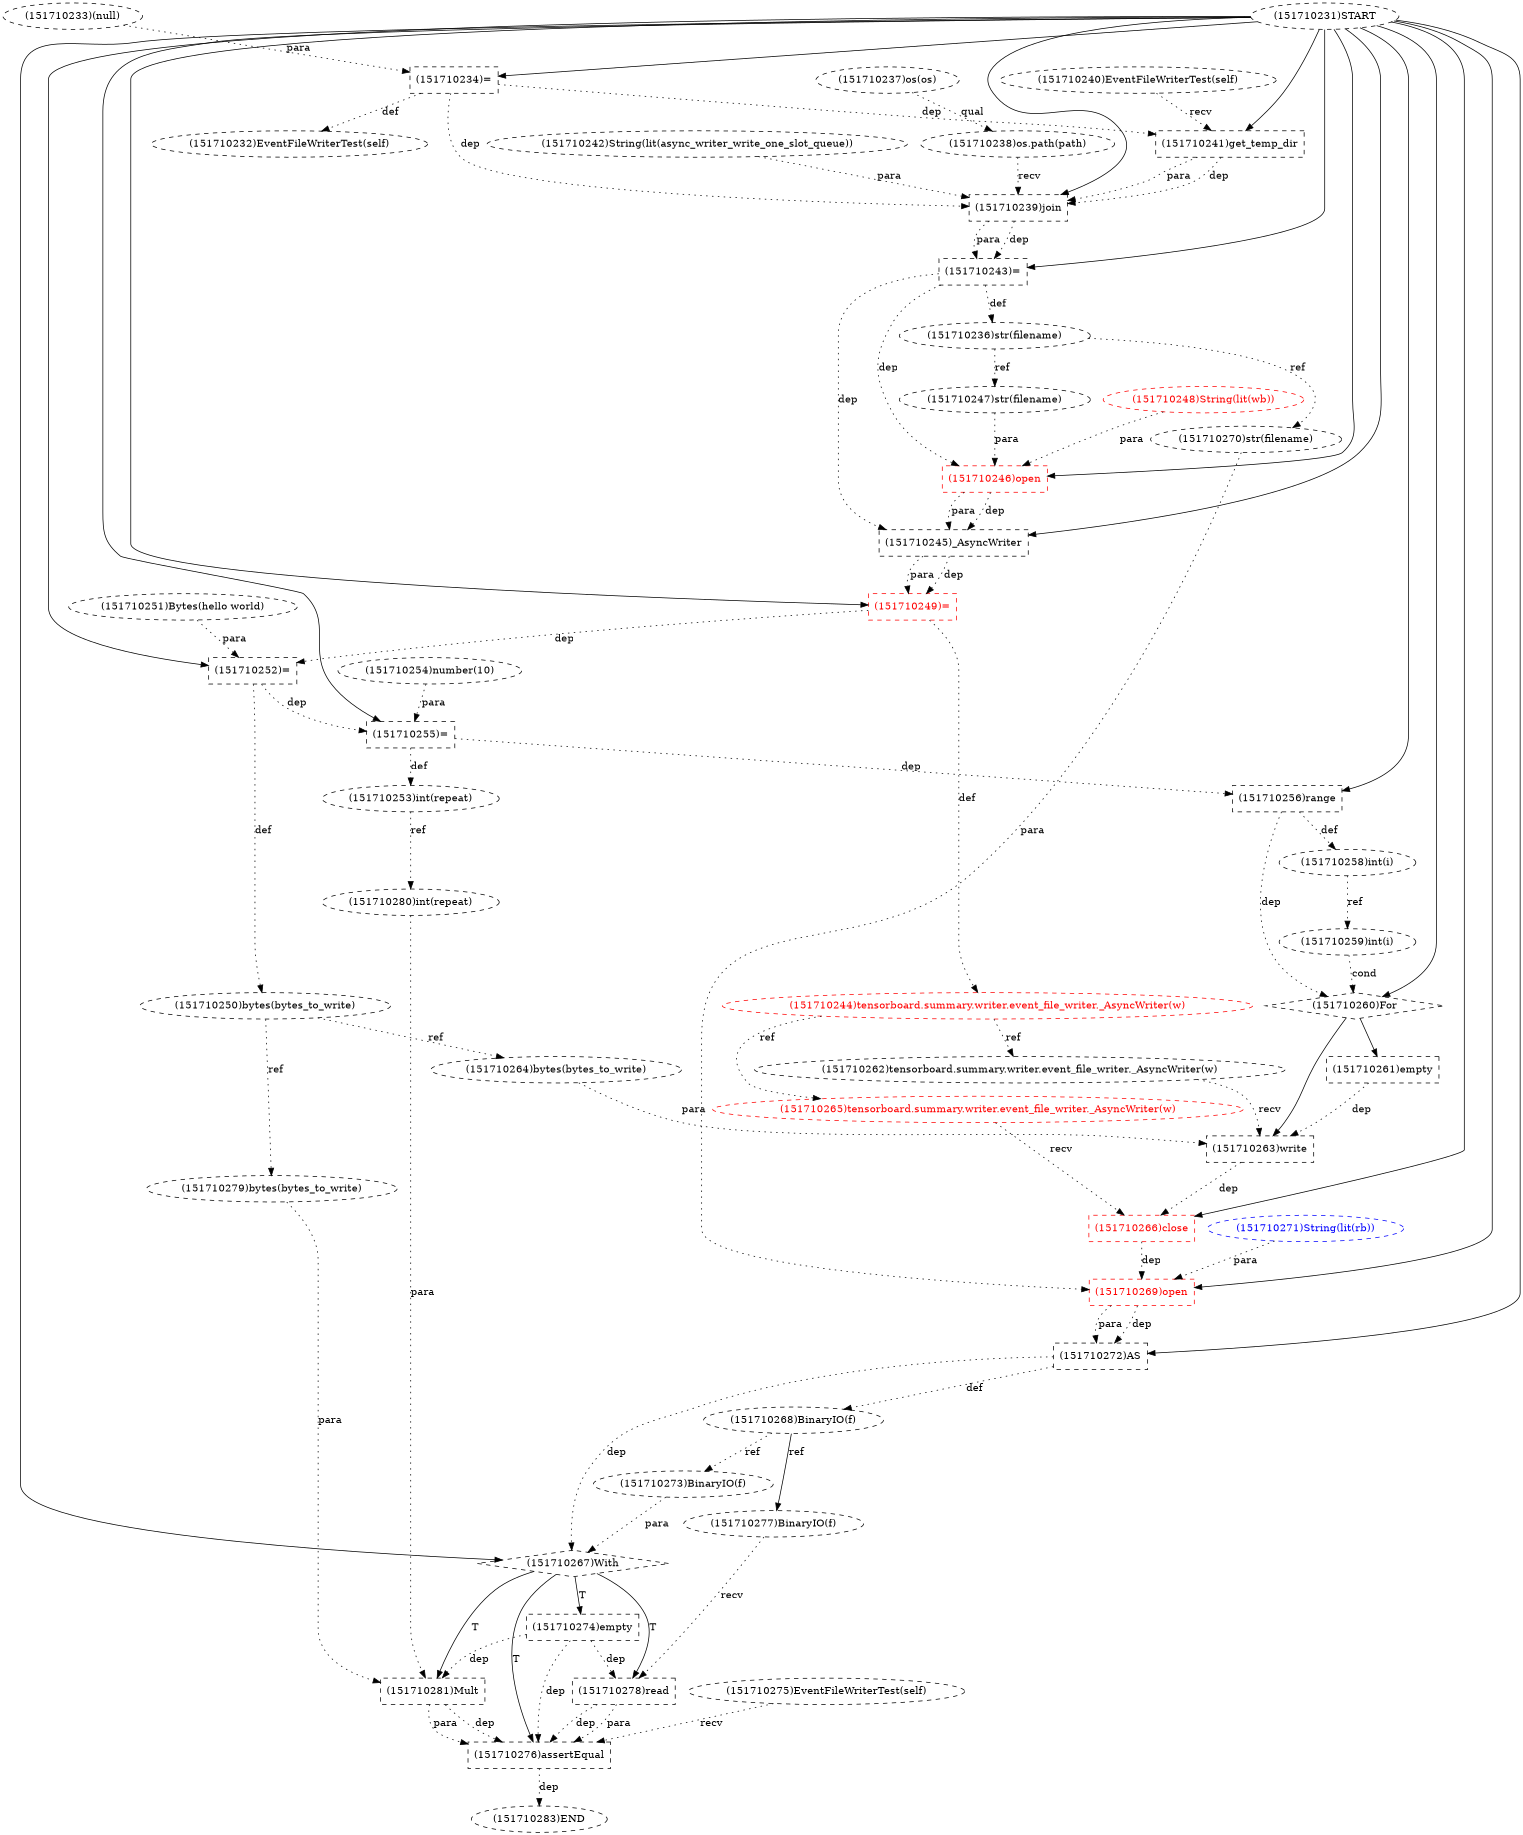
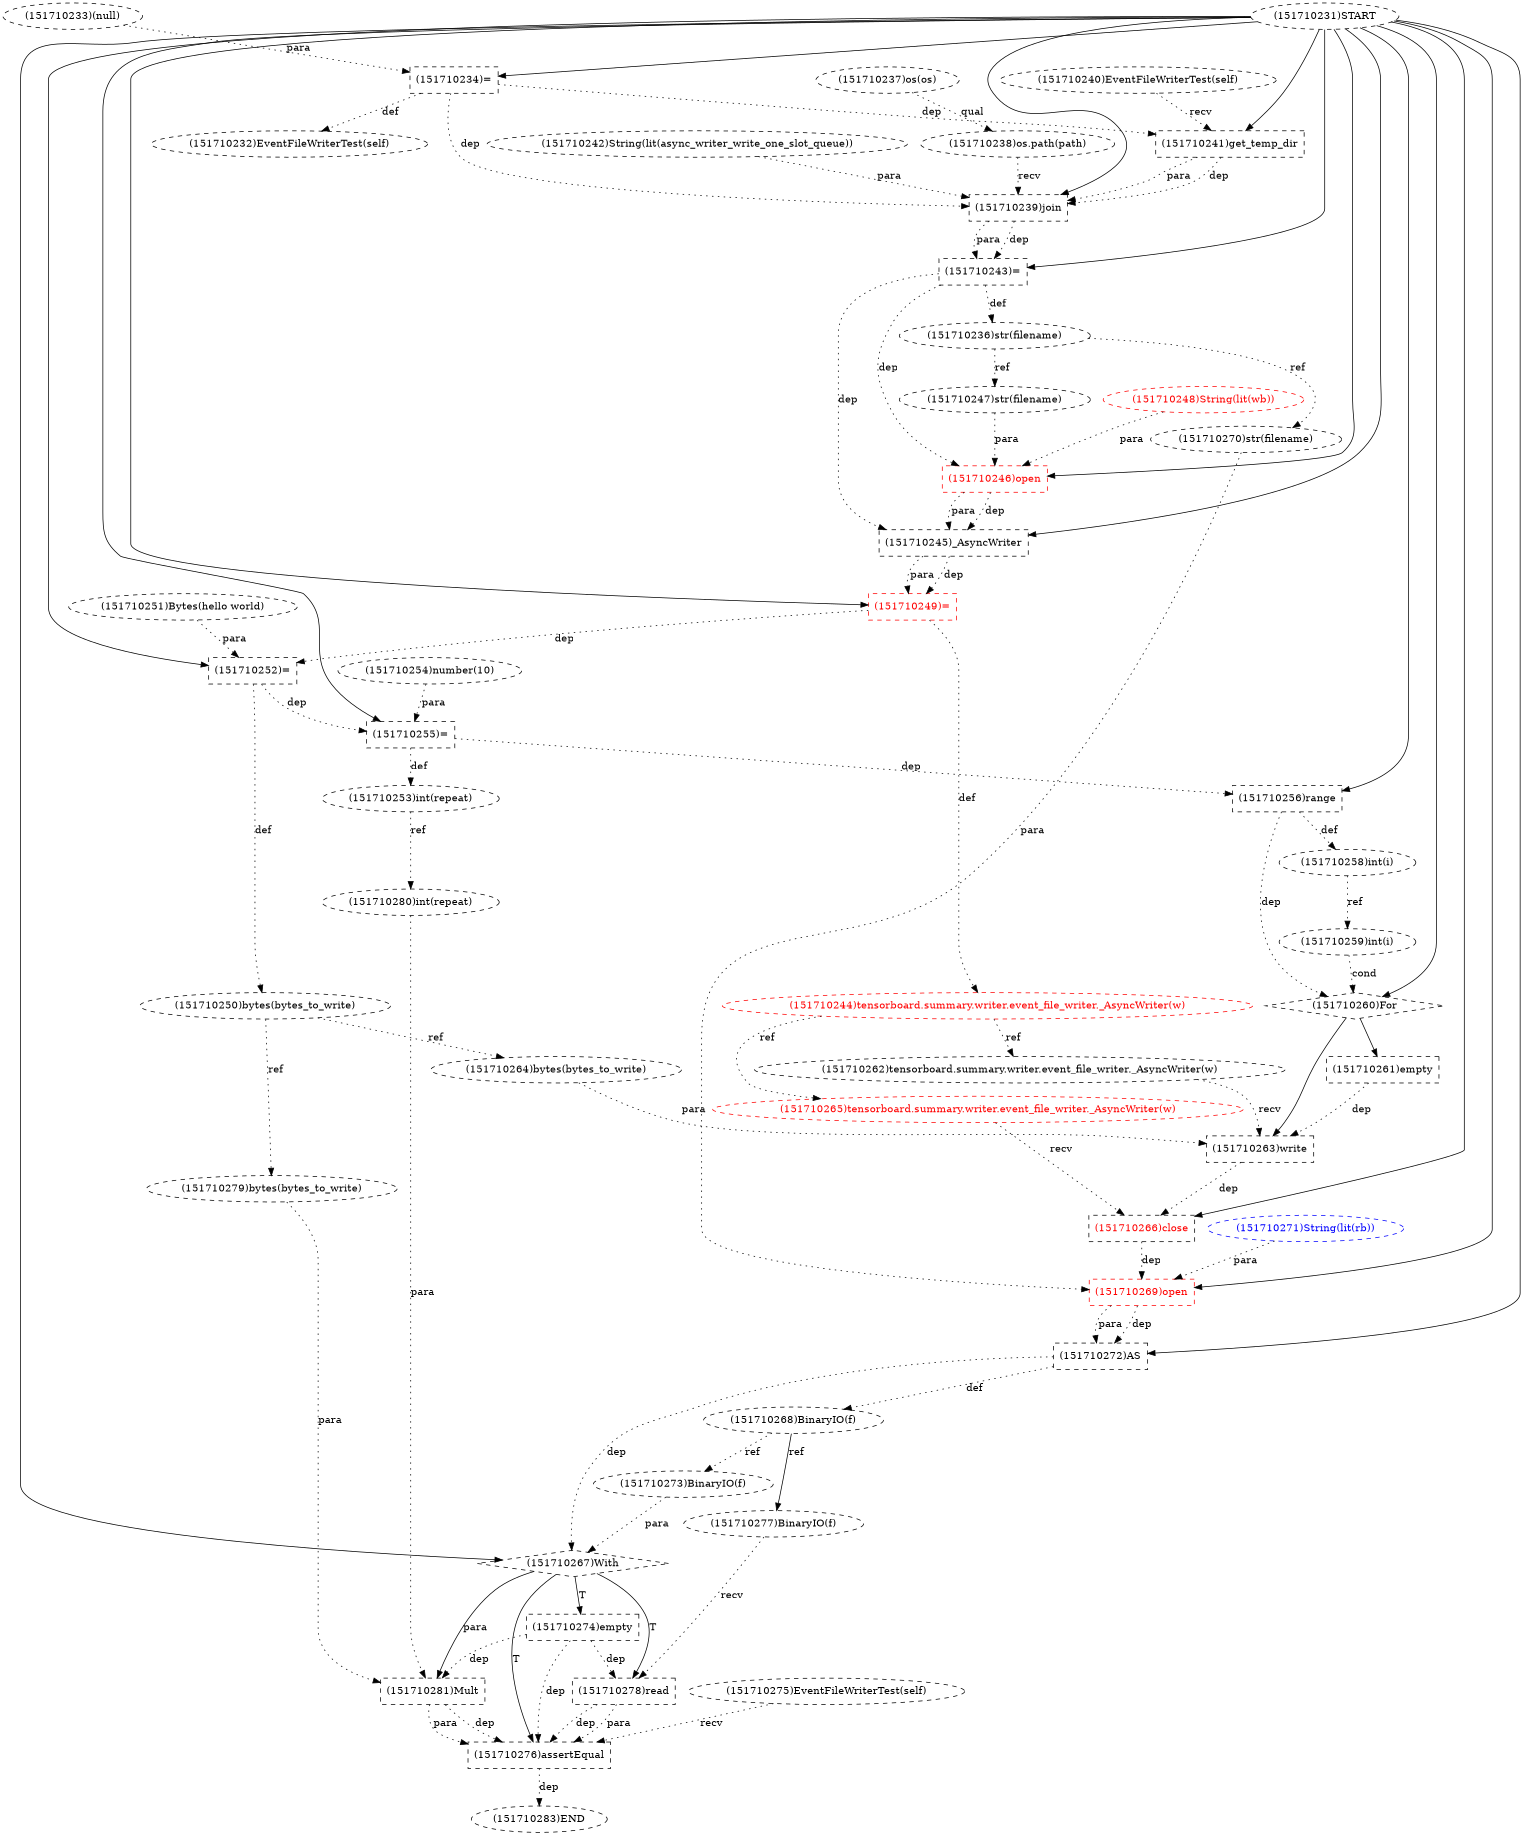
node "(151710266)close": color red -> black
edge "(151710267)With" -> "(151710281)Mult": label "T" -> "para"
